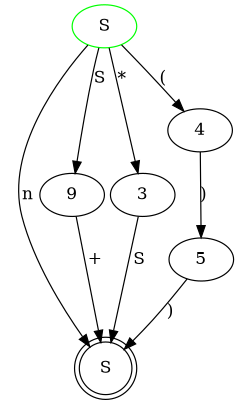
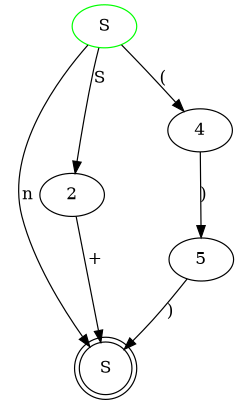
node "9": label "9" -> "2"
node "3": removed
